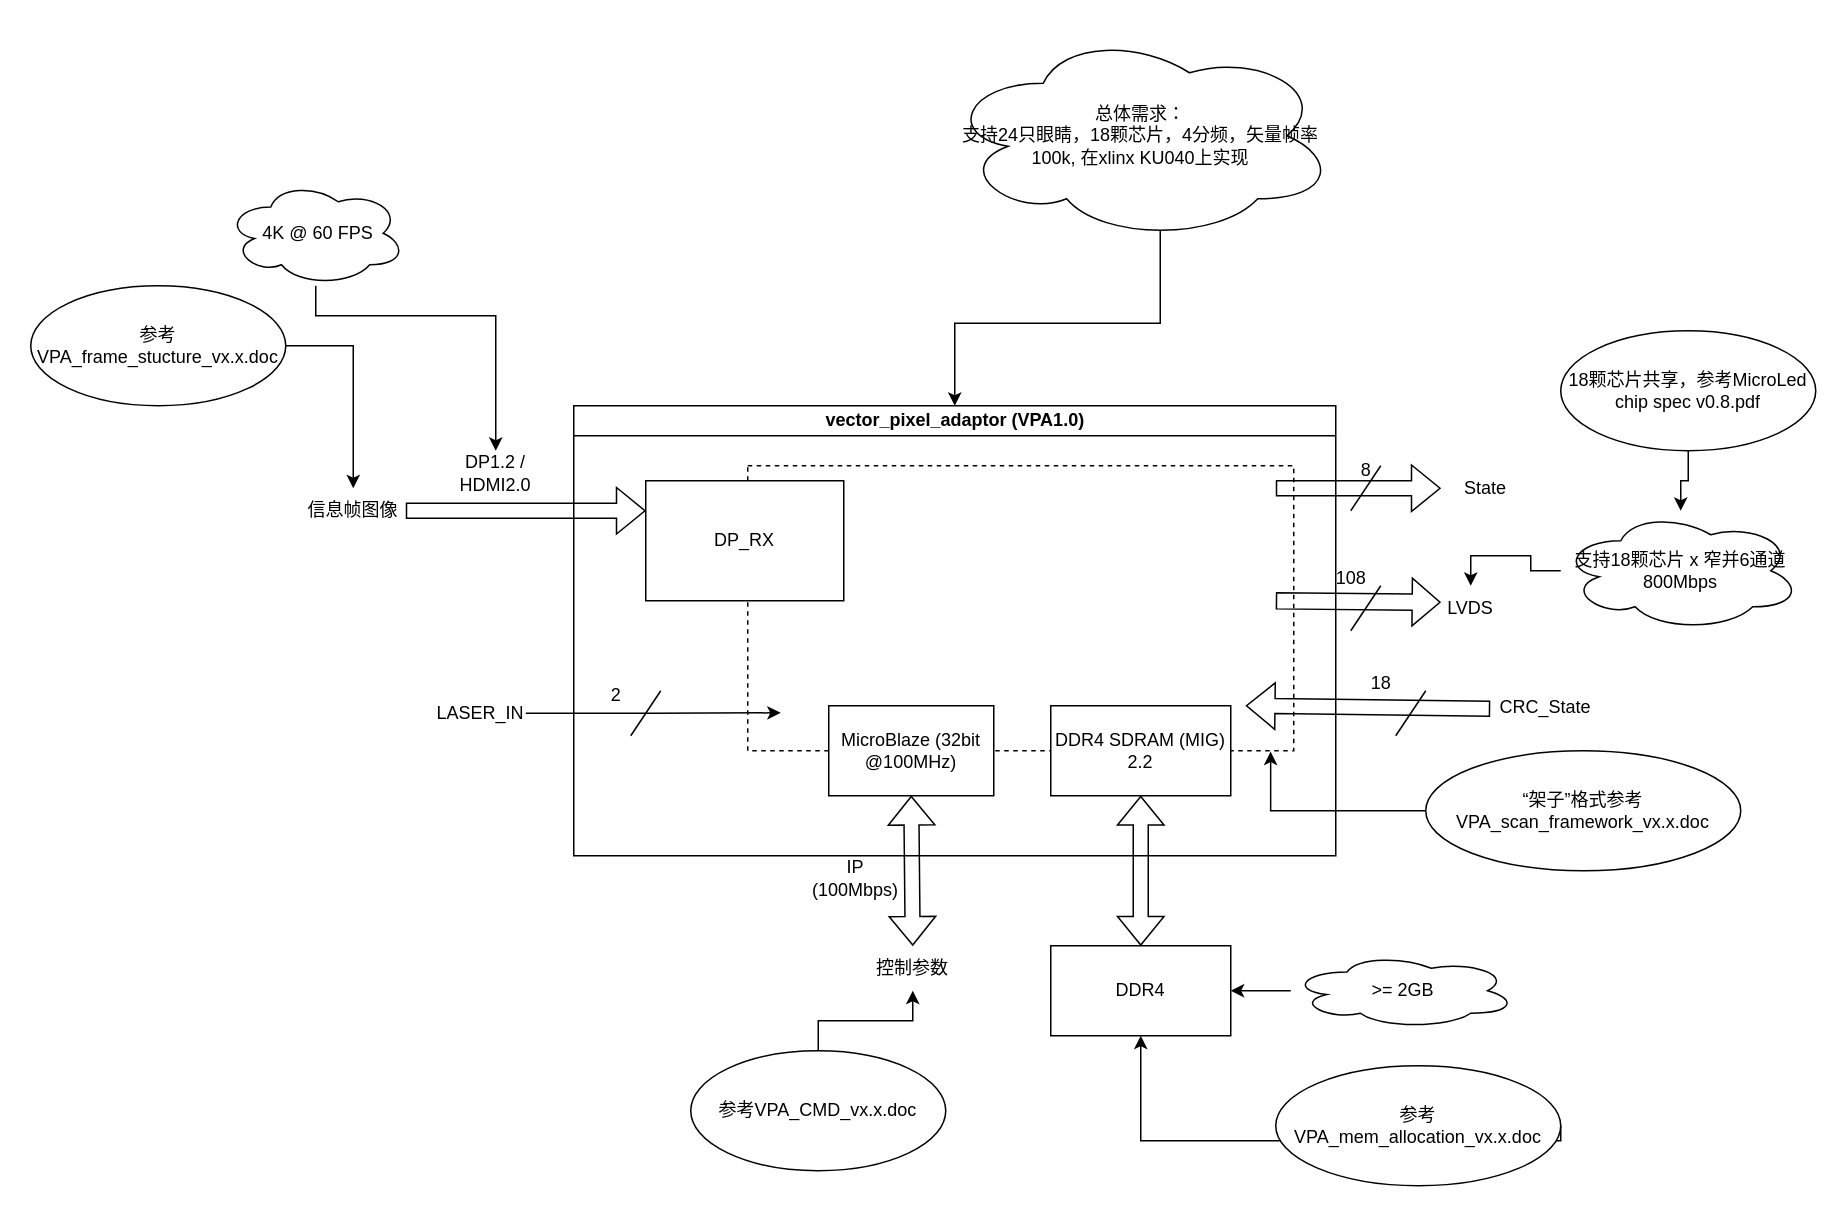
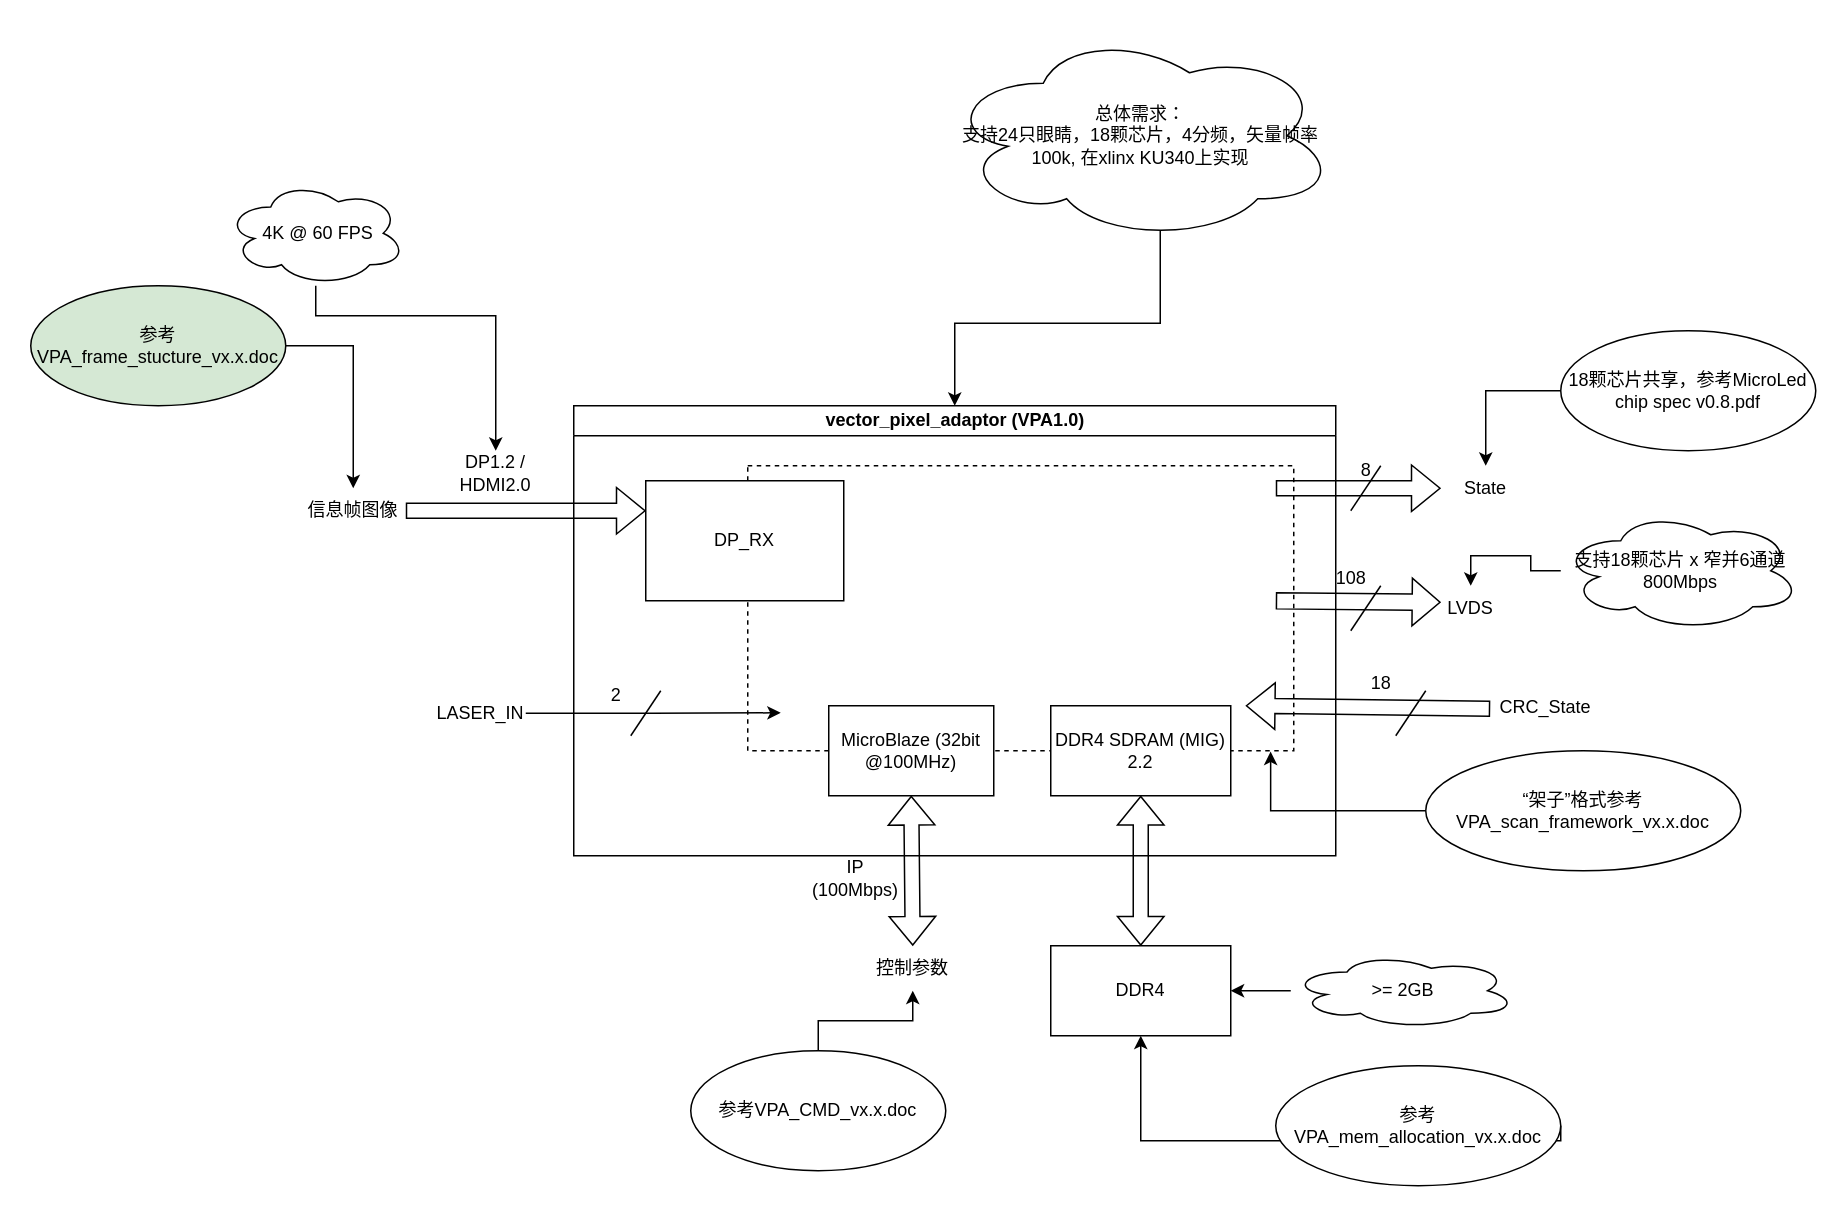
node "总体需求： 支持24只眼睛，18颗芯片，4分频，矢量帧率100k, 在xlinx KU040上实现": label "总体需求： 支持24只眼睛，18颗芯片，4分频，矢量帧率100k, 在xlinx KU040上实现" -> "总体需求： 支持24只眼睛，18颗芯片，4分频，矢量帧率100k, 在xlinx KU340上实现"
node "参考VPA_frame_stucture_vx.x.doc": fillcolor #ffffff -> #d5e8d4
edge "18颗芯片共享，参考MicroLed chip spec v0.8.pdf" -> "支持18颗芯片 x 窄并6通道 800Mbps": now "18颗芯片共享，参考MicroLed chip spec v0.8.pdf" -> "State"
